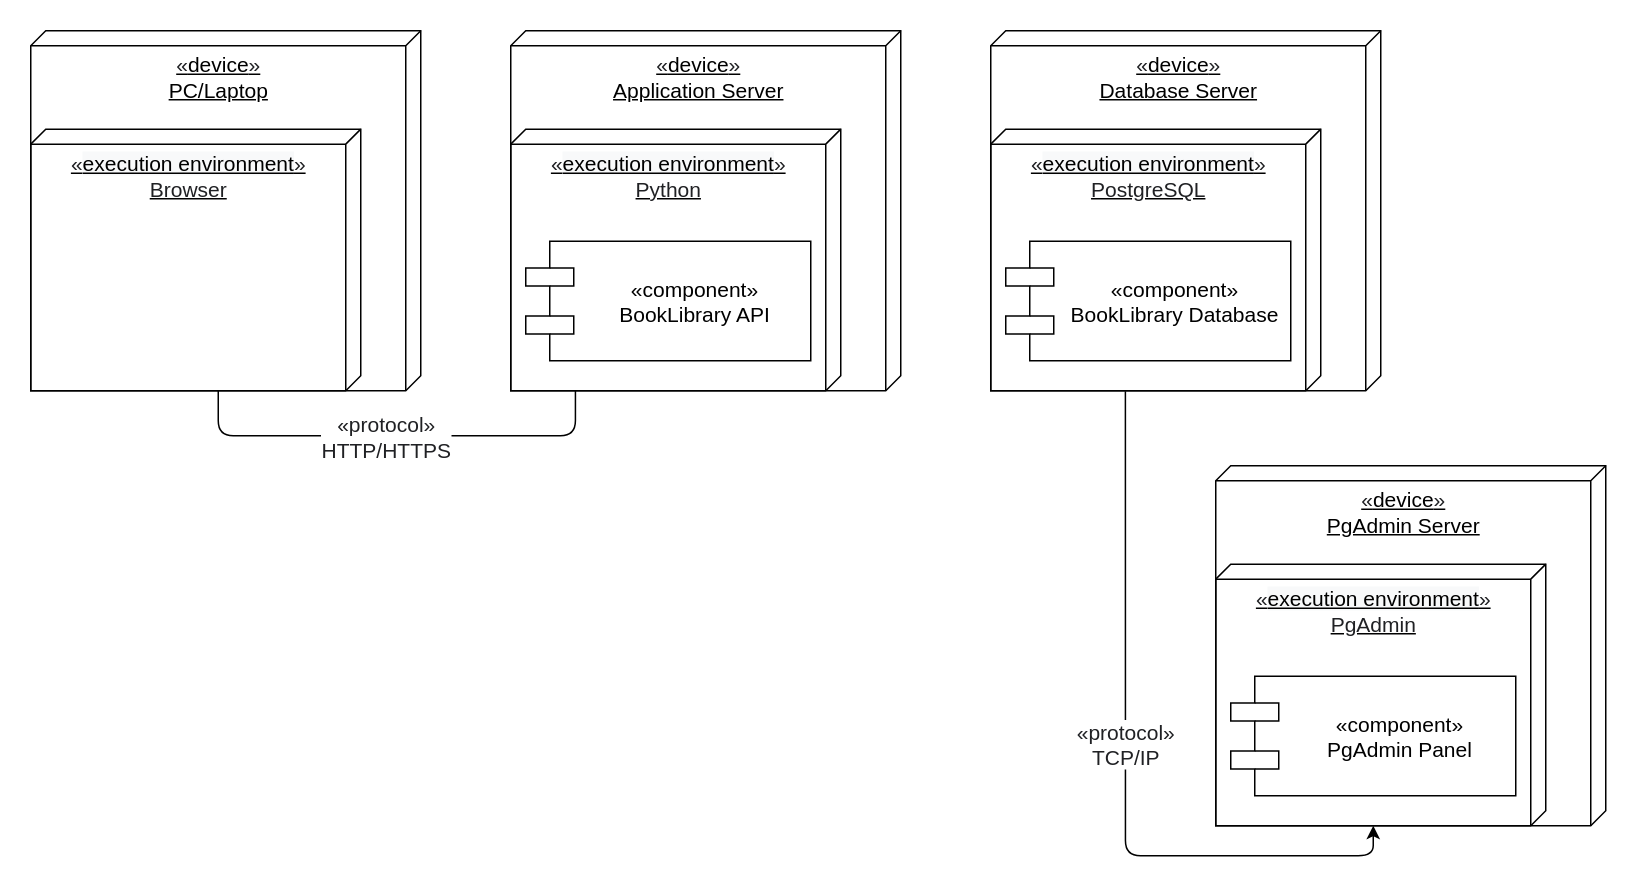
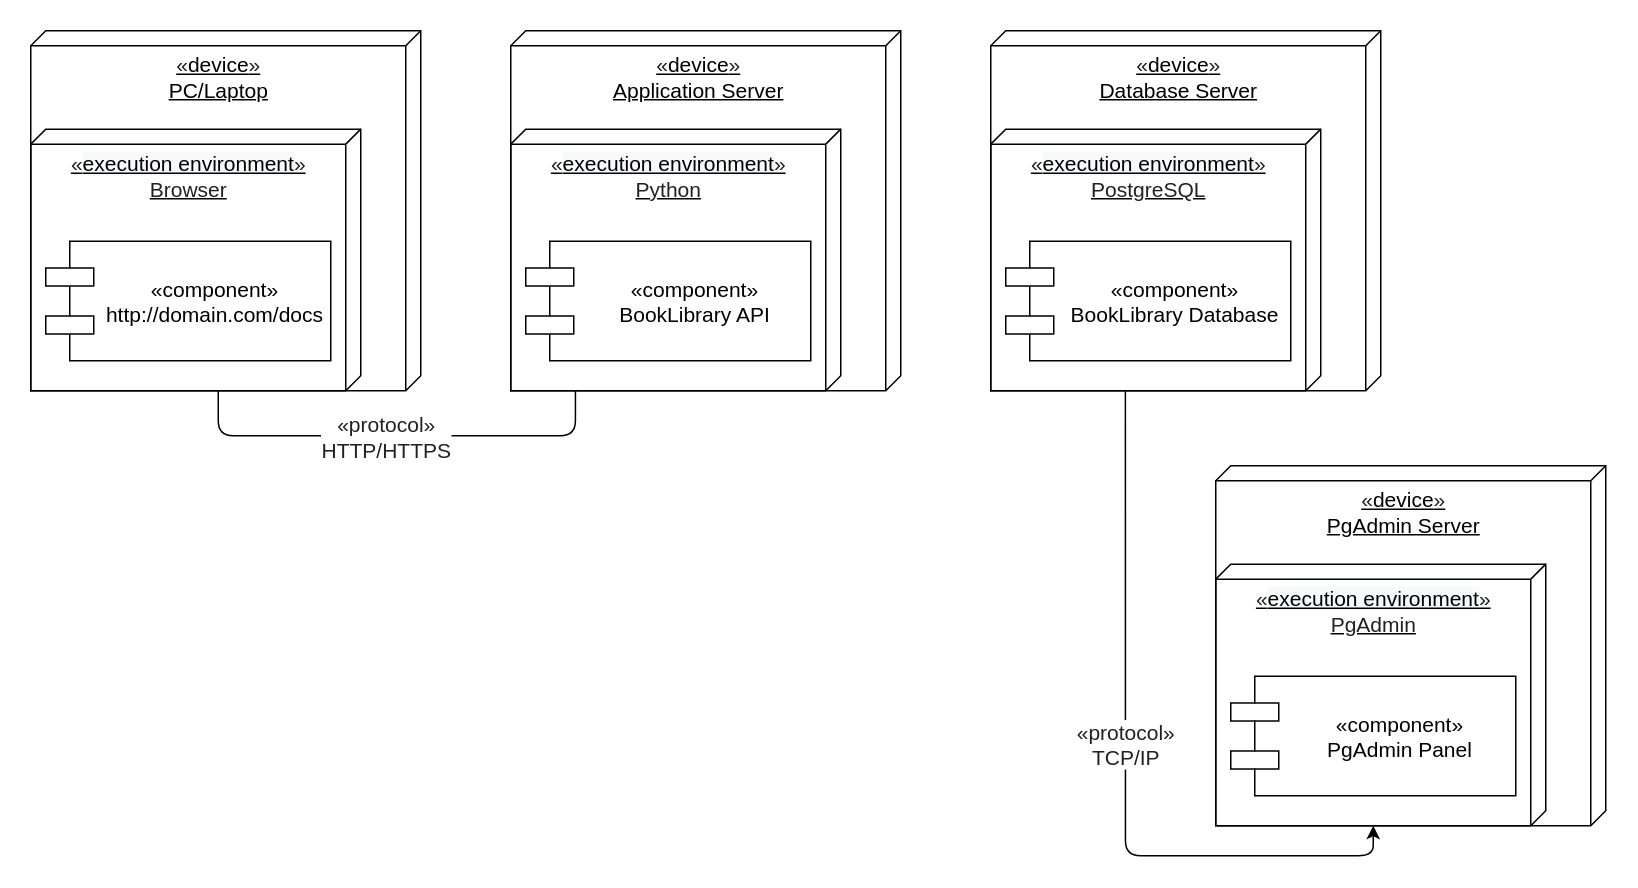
node "«component» http://domain.com/docs": added
